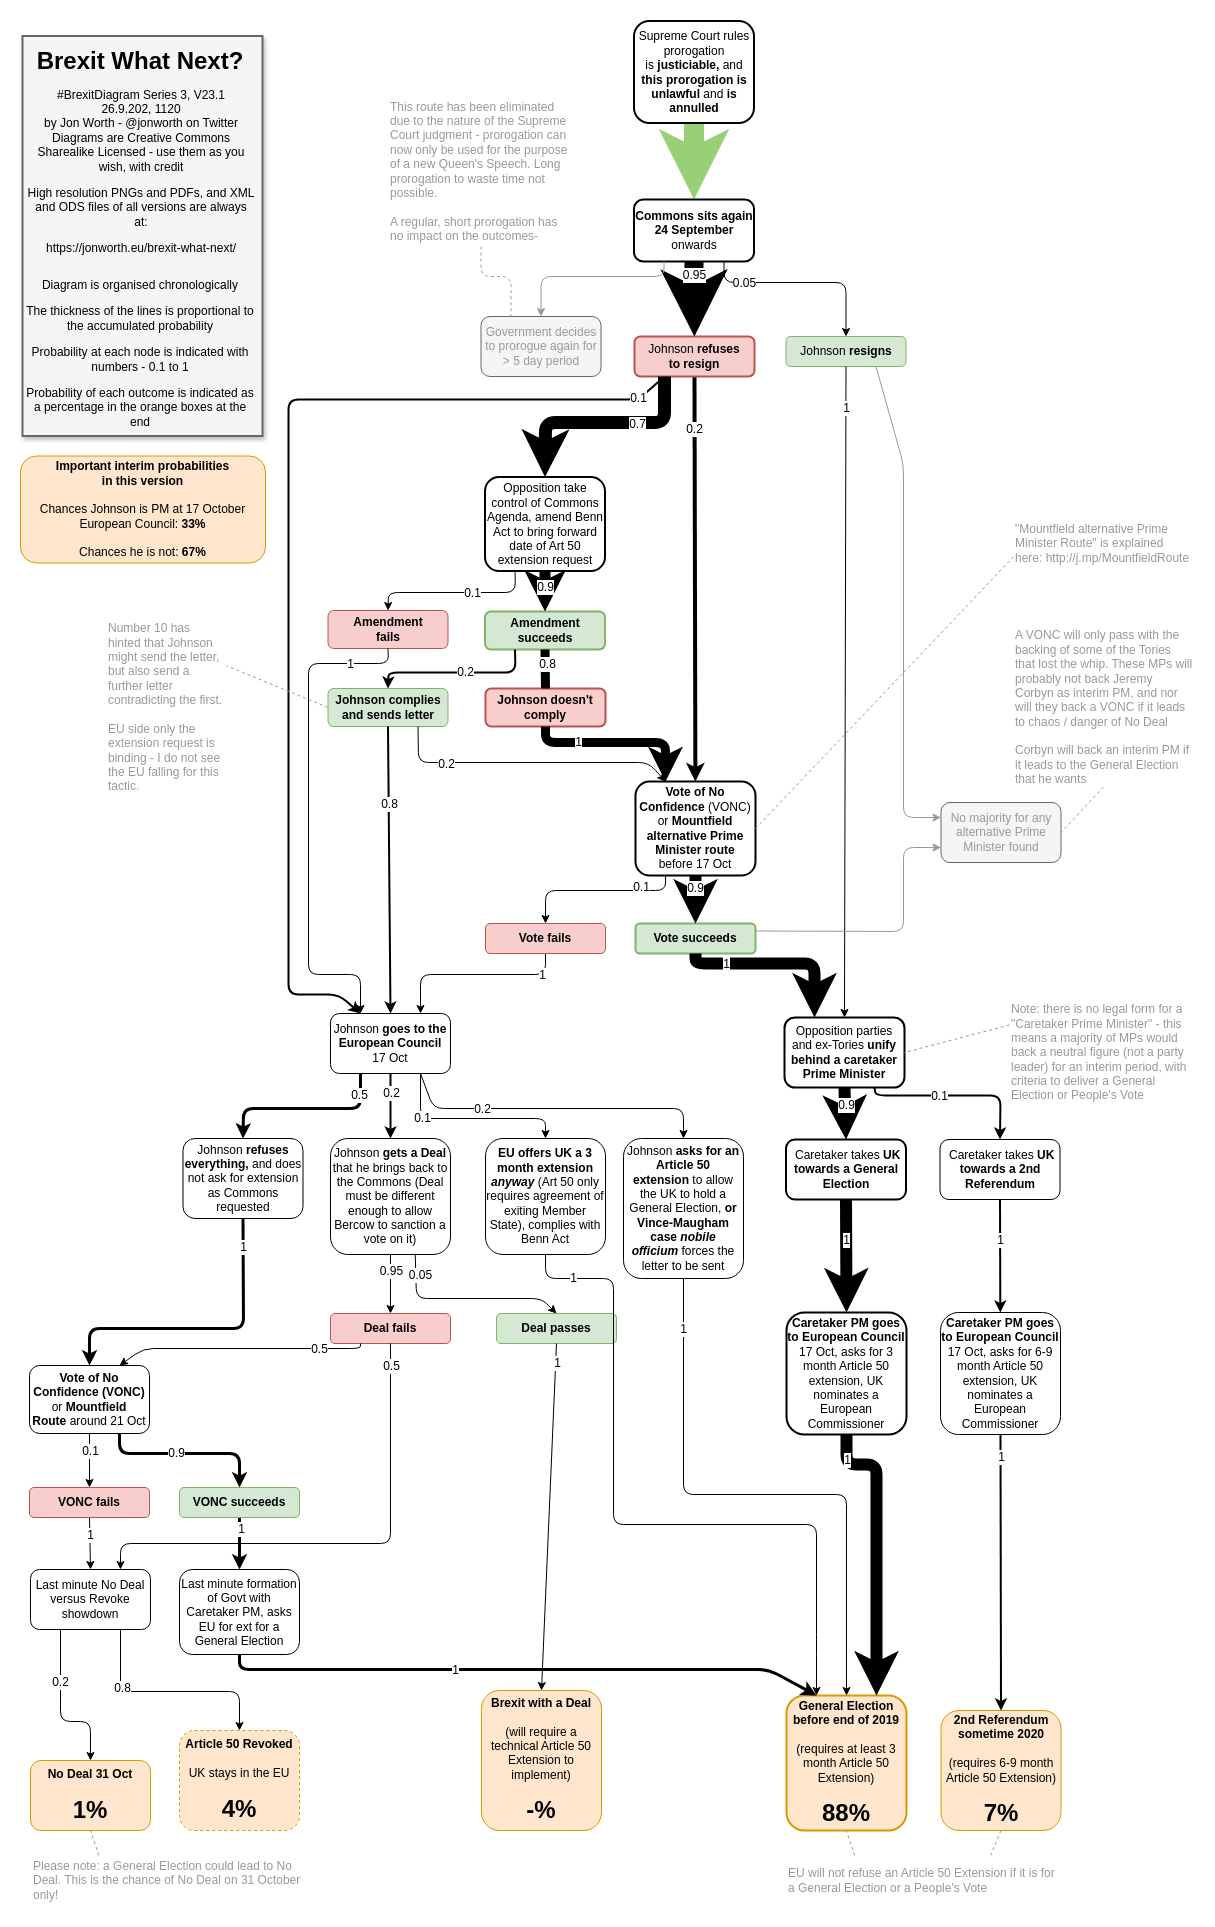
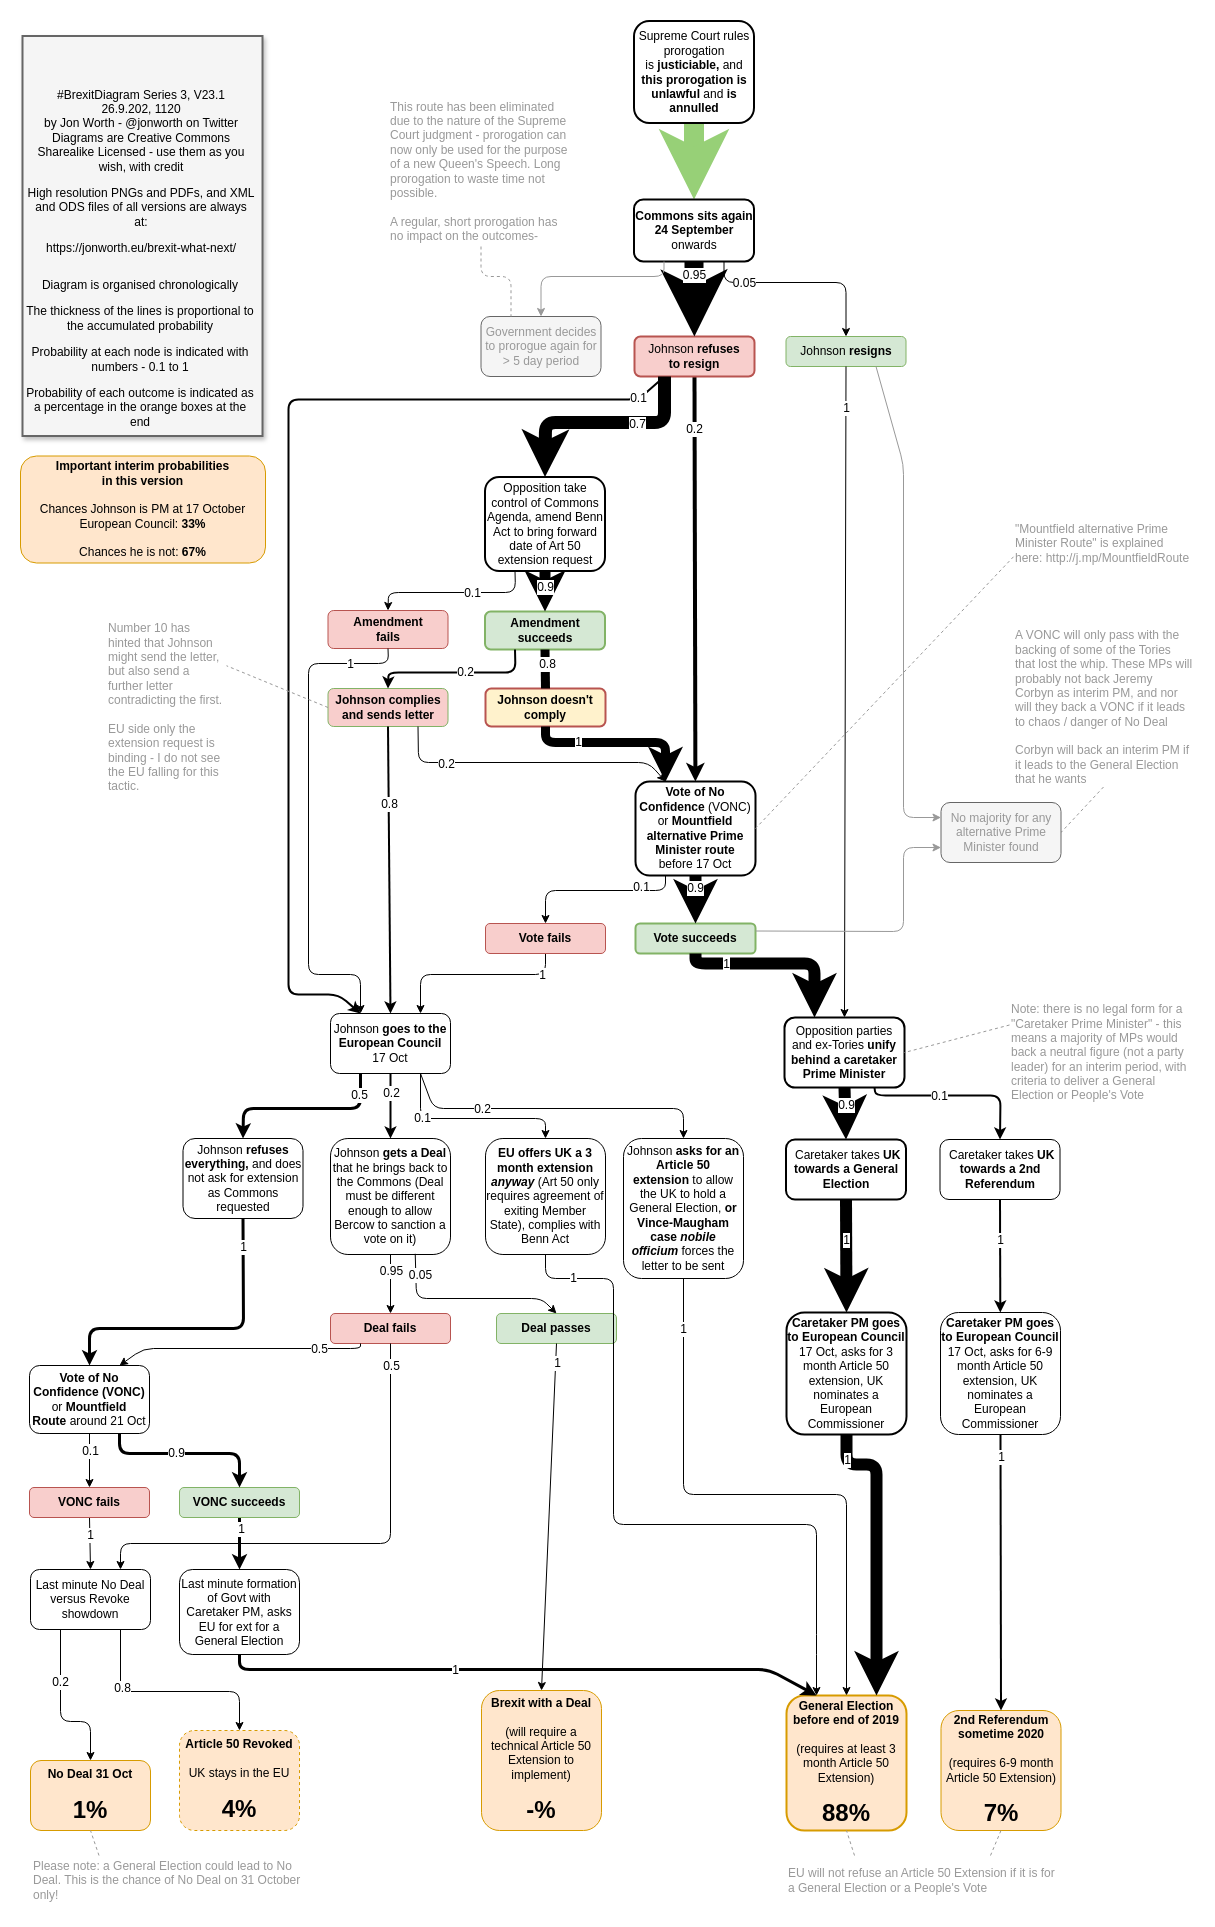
node "Brexit What Next?": removed
node "Johnson complies and sends letter": fillcolor #d5e8d4 -> #f8cecc
node "Johnson doesn't comply": fillcolor #f8cecc -> #fff2cc
